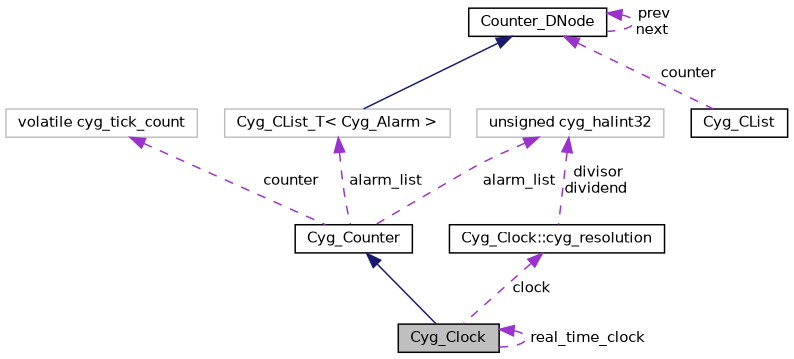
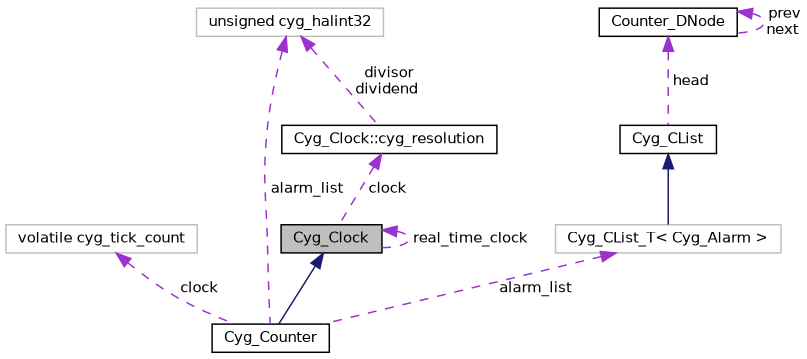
edge "Cyg_CList" -> "Counter_DNode": label " counter" -> " head"
edge "Cyg_CList_T< Cyg_Alarm >" -> "Counter_DNode": now "Cyg_CList_T< Cyg_Alarm >" -> "Cyg_CList"
edge "Cyg_Counter" -> "volatile cyg_tick_count": label " counter" -> " clock"
edge "Cyg_Clock" -> "Cyg_Counter": reversed
